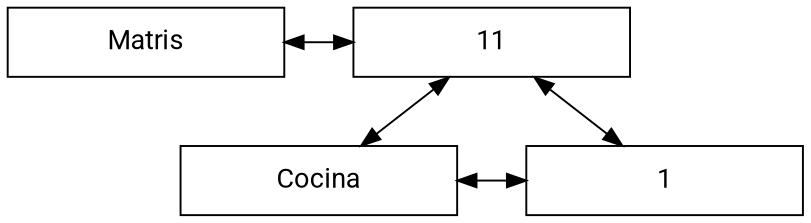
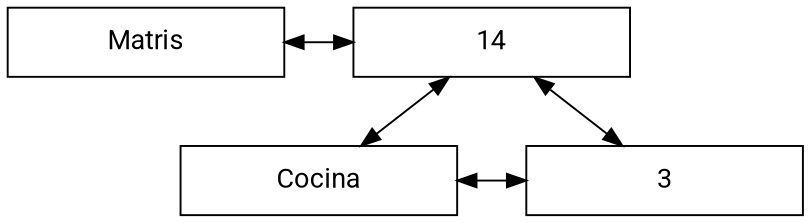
node "11": label "11" -> "14"
node "1": label "1" -> "3"
